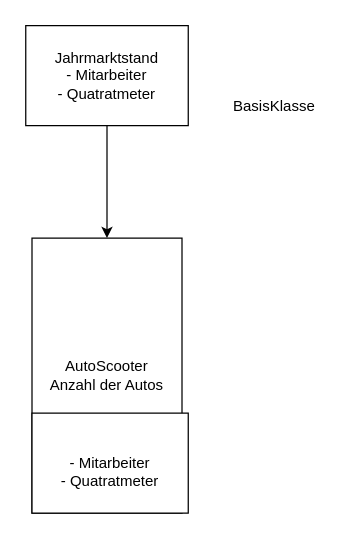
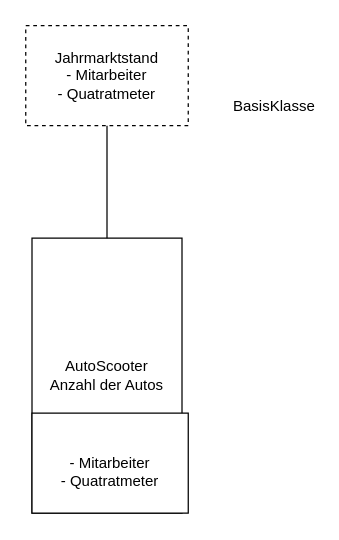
node "Jahrmarktstand - Mitarbeiter - Quatratmeter": style solid -> dashed
edge "Jahrmarktstand - Mitarbeiter - Quatratmeter" -> "AutoScooter Anzahl der Autos": arrowhead classic -> none
